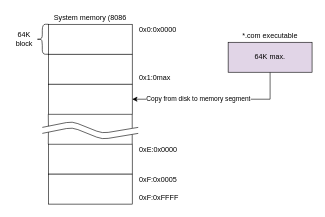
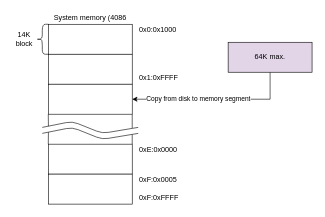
node "System memory (8086": label "System memory (8086" -> "System memory (4086"
node "0x0:0x0000": label "0x0:0x0000" -> "0x0:0x1000"
node "*.com executable": removed
node "64K block": label "64K block" -> "14K block"
node "0x1:0max": label "0x1:0max" -> "0x1:0xFFFF"
